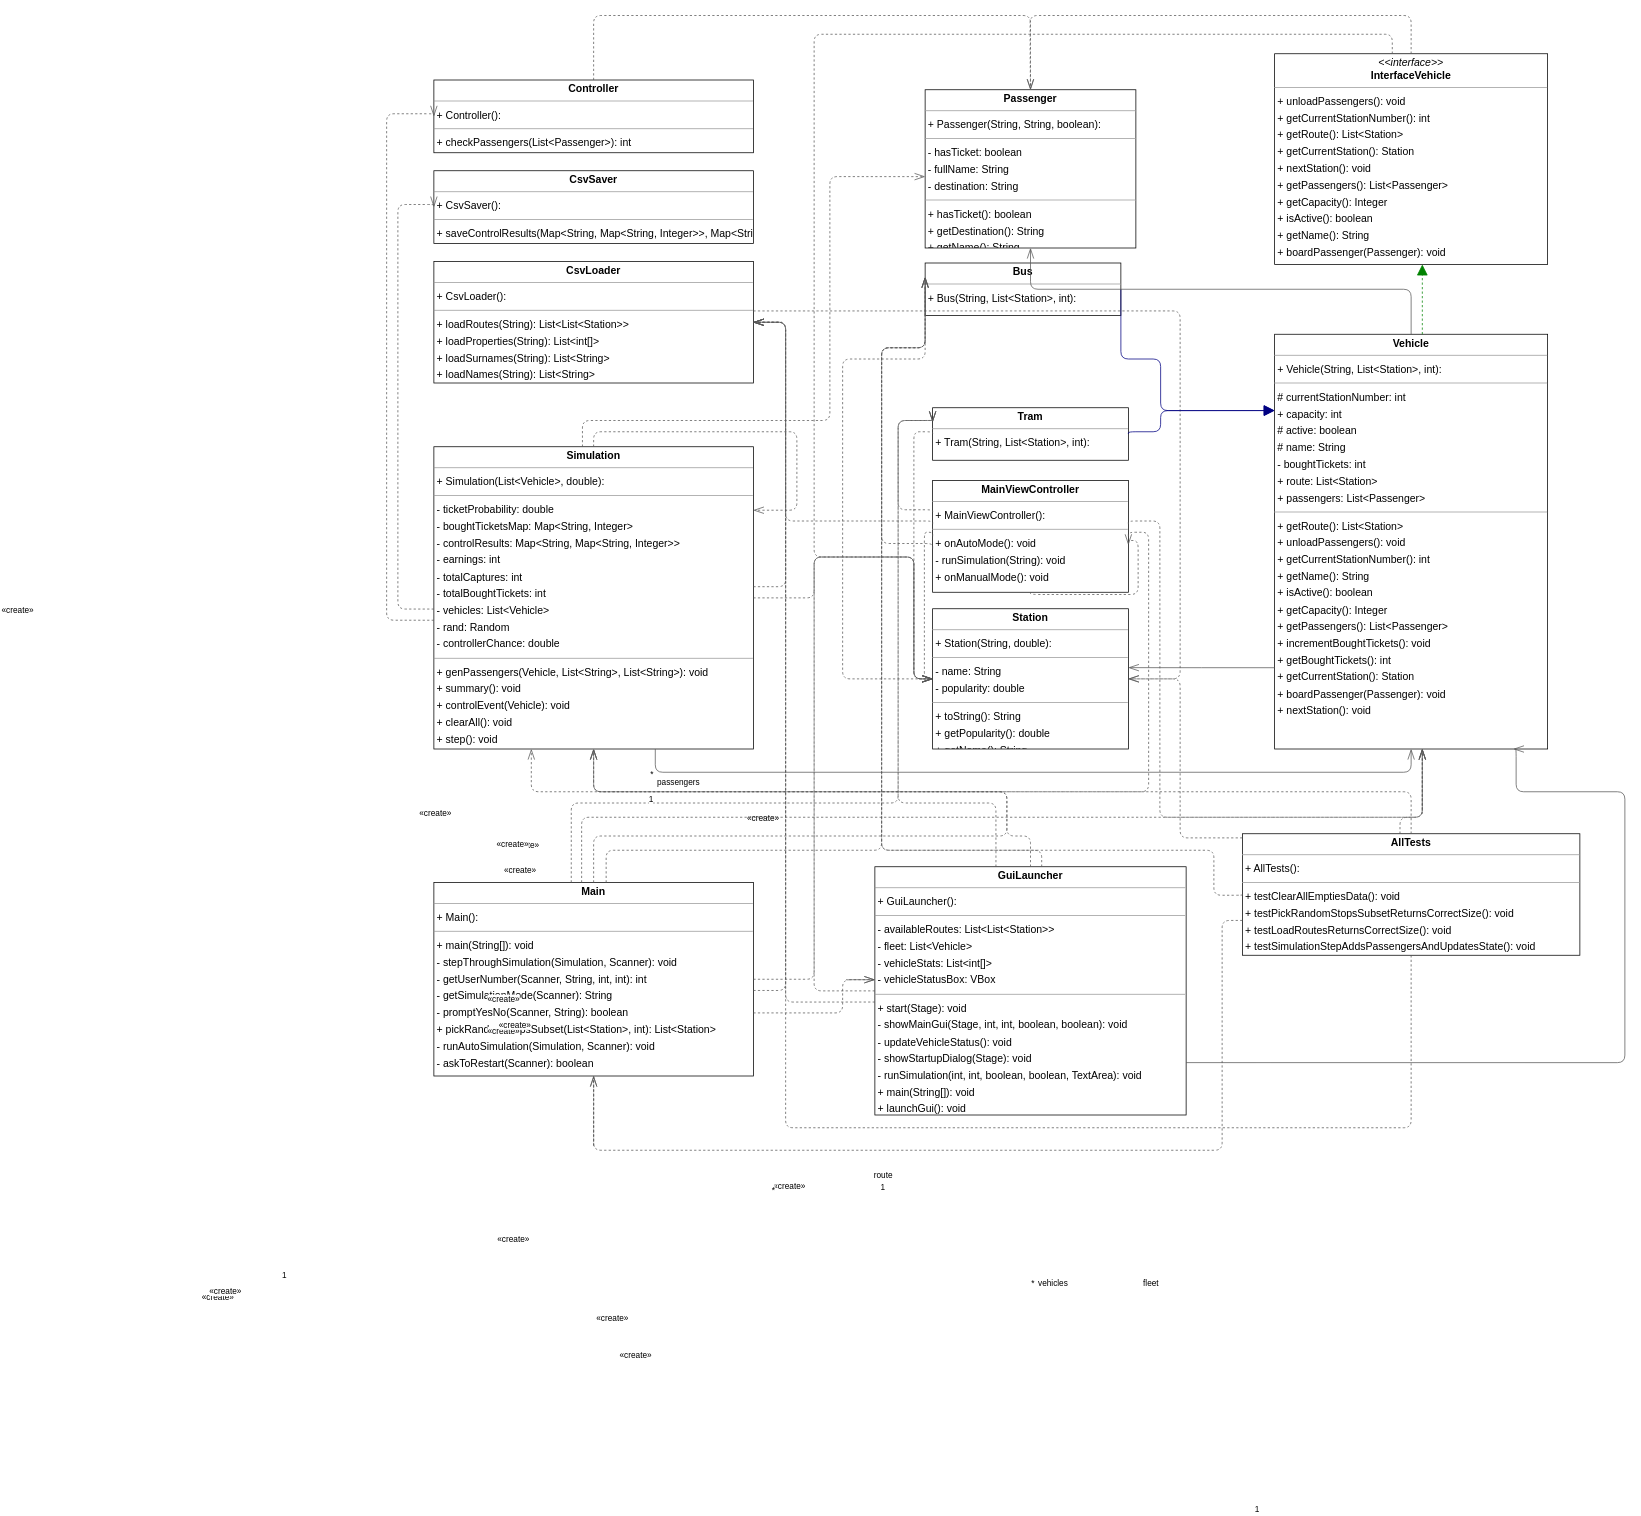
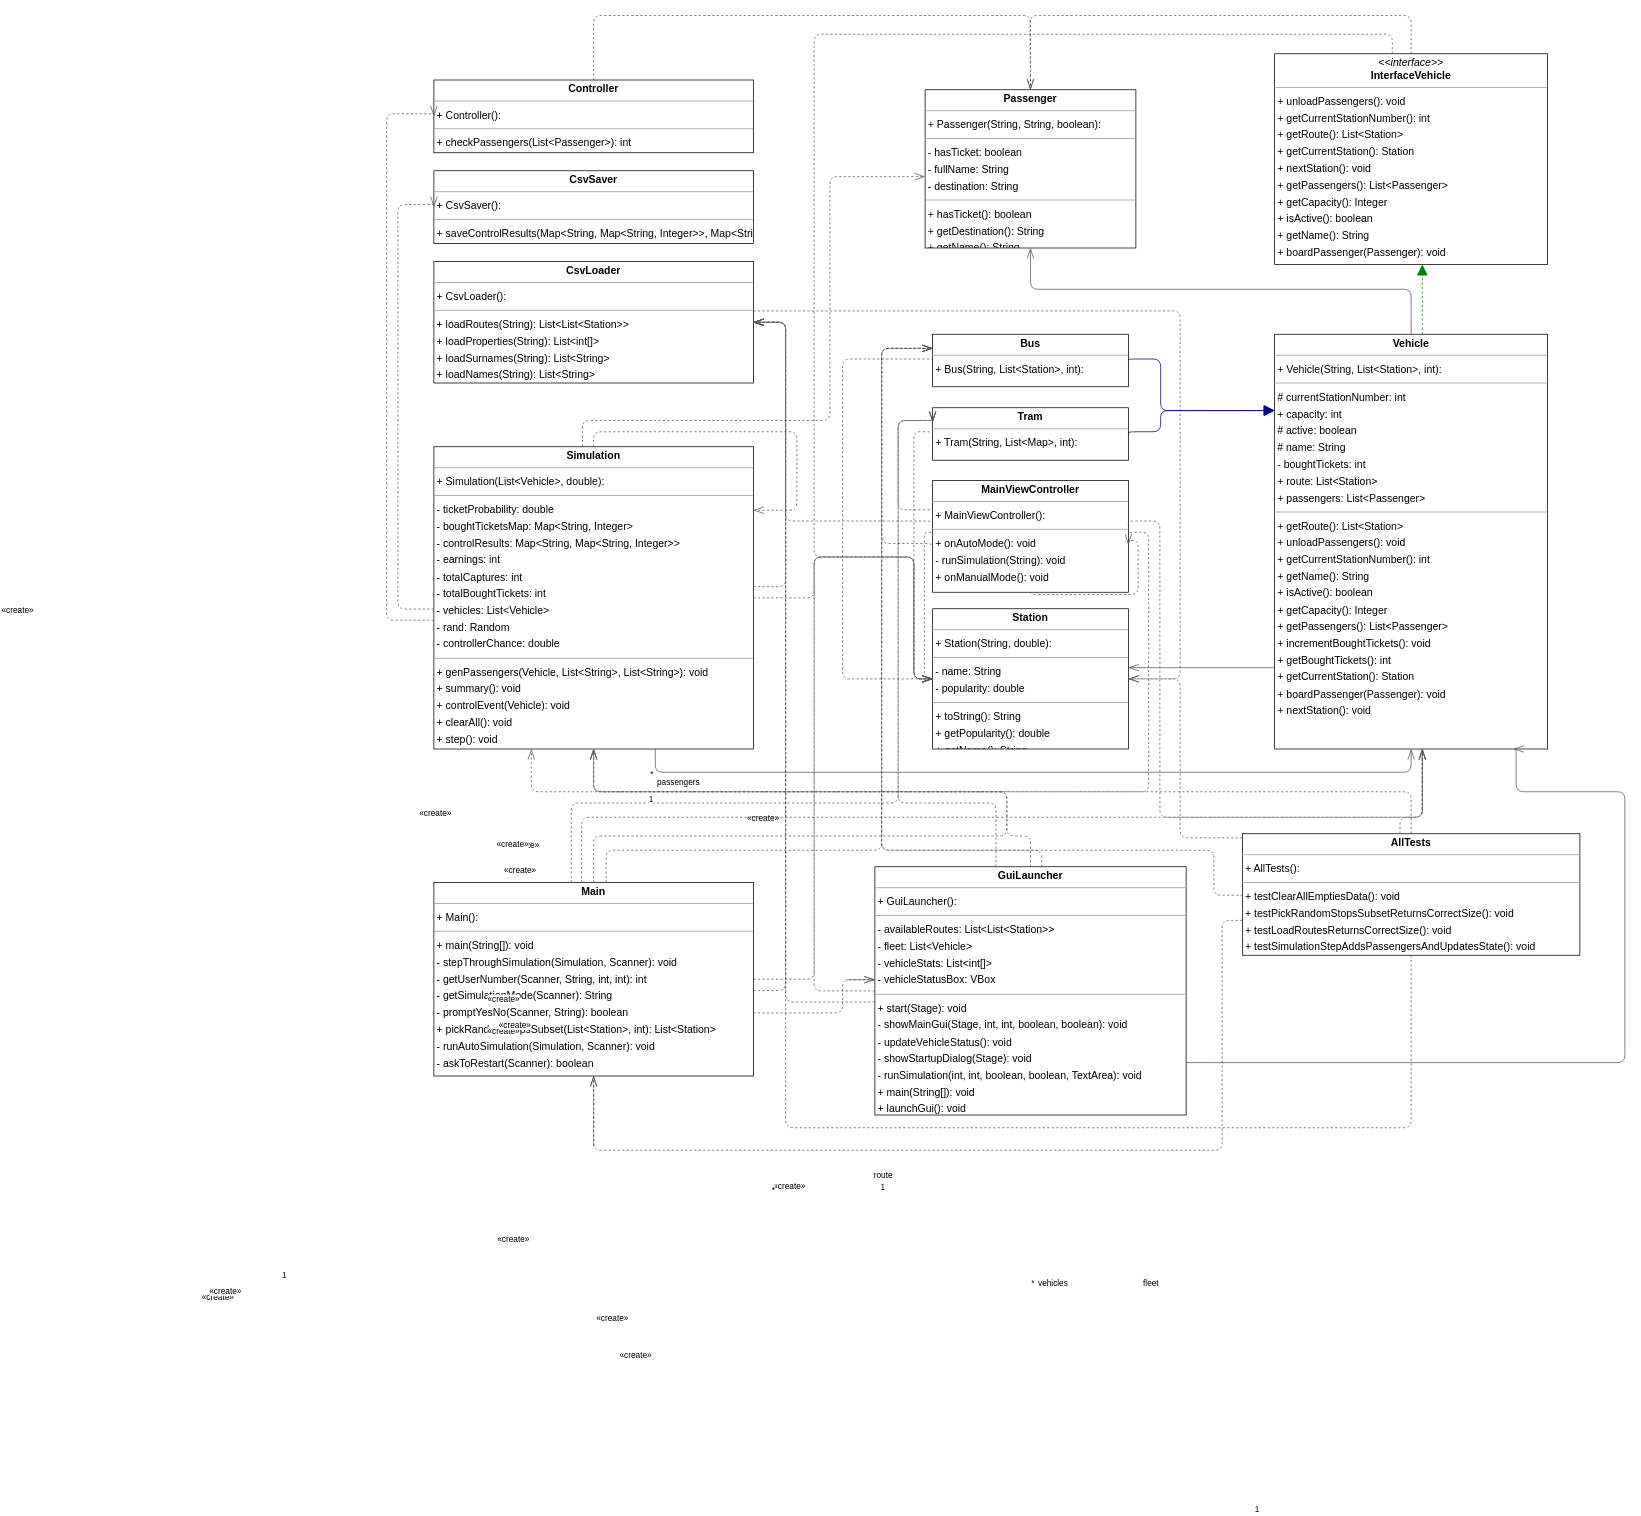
node "Bus + Bus(String, List<Station>, int):": moved (1023, 289) -> (1031, 360)
node "Tram + Tram(String, List<Station>, int):": label "Tram + Tram(String, List<Station>, int):" -> "Tram + Tram(String, List<Map>, int):"
